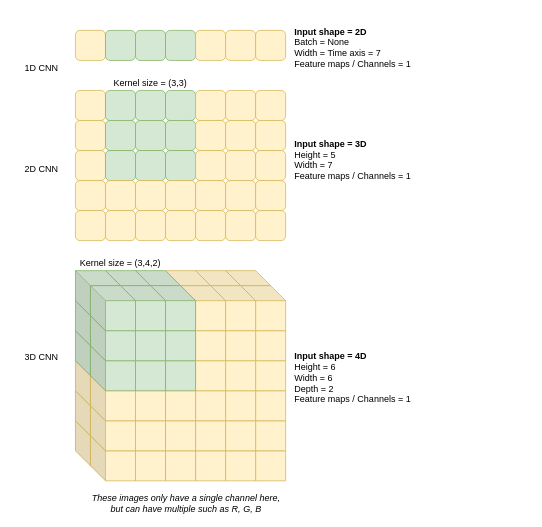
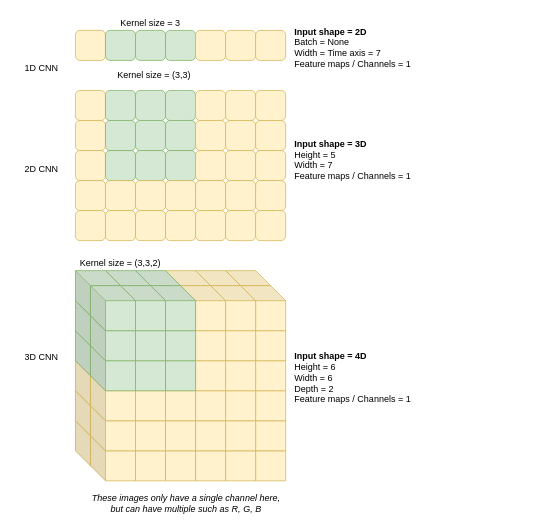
node "Kernel size = 3": added
node "Kernel size = (3,3)": moved (150, 83) -> (154, 75)
node "Kernel size = (3,4,2)": label "Kernel size = (3,4,2)" -> "Kernel size = (3,3,2)"
